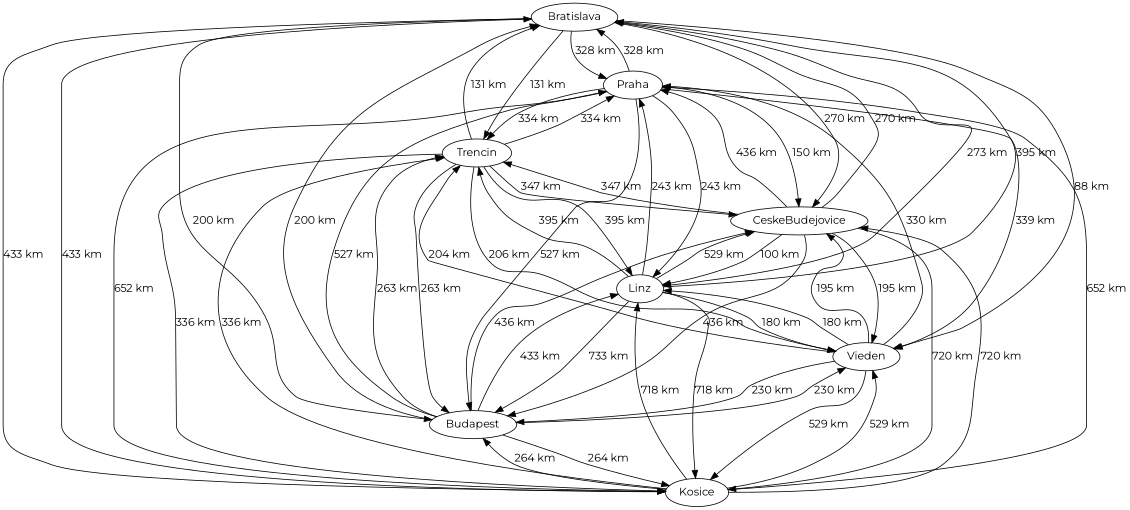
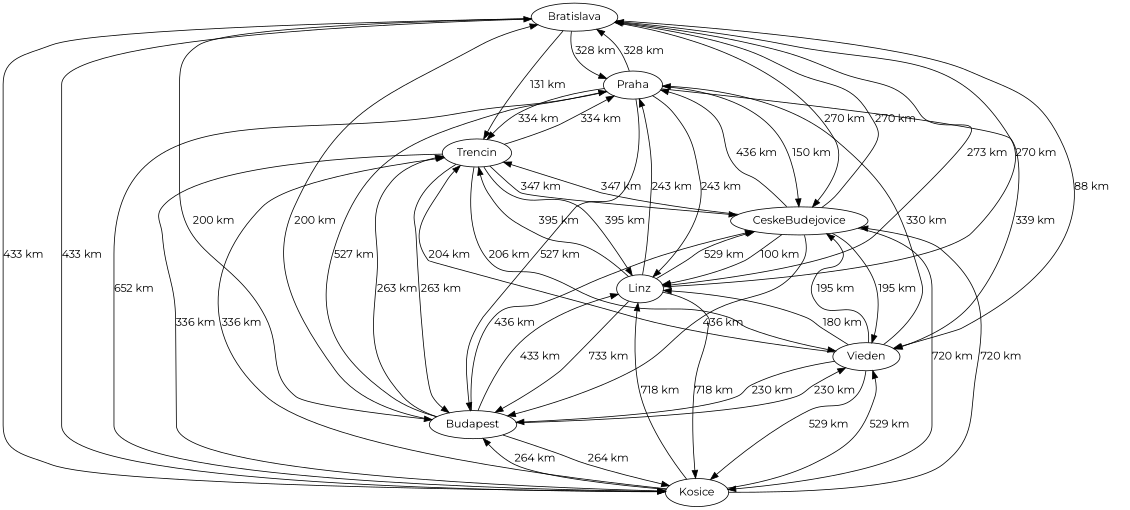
edge "Trencin" -> "Bratislava": removed, label "131 km"
edge "Linz" -> "Bratislava": label "395 km" -> "270 km"
edge "Kosice" -> "Praha": removed, label "652 km"
edge "Linz" -> "Vieden": removed, label "180 km"
